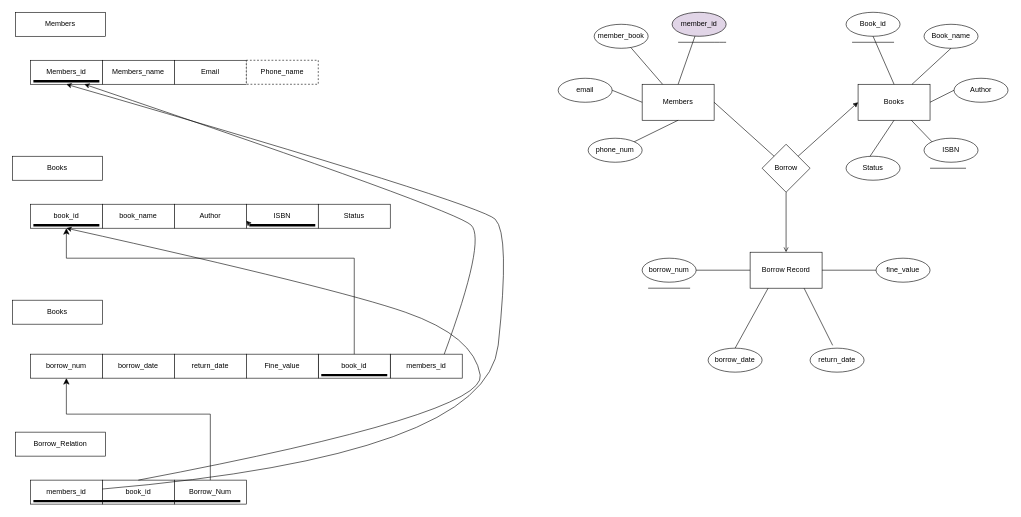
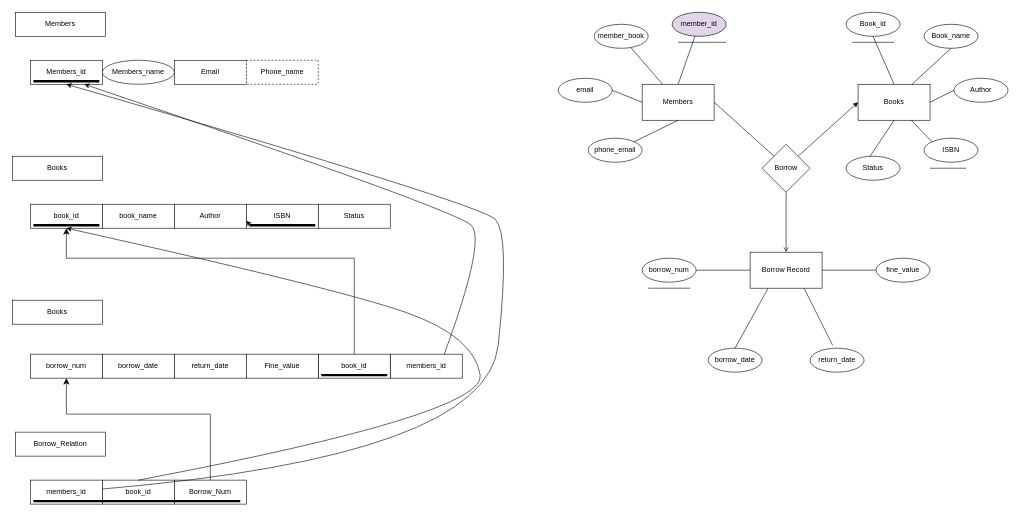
node "Members_name": shape rectangle -> ellipse
node "phone_num": label "phone_num" -> "phone_email"
